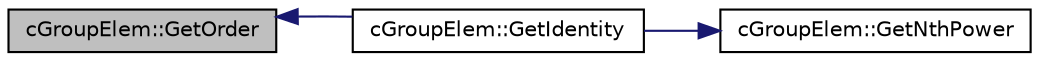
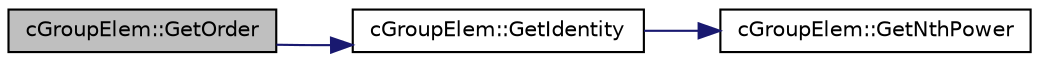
edge "cGroupElem::GetIdentity" -> "cGroupElem::GetOrder": reversed
